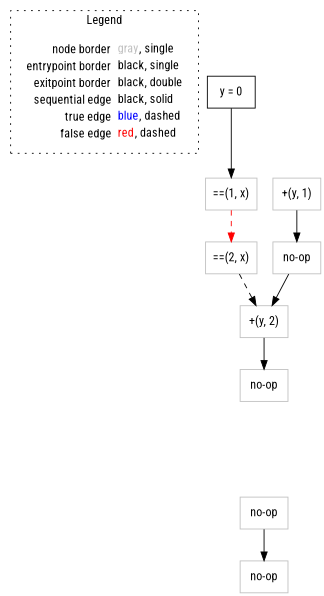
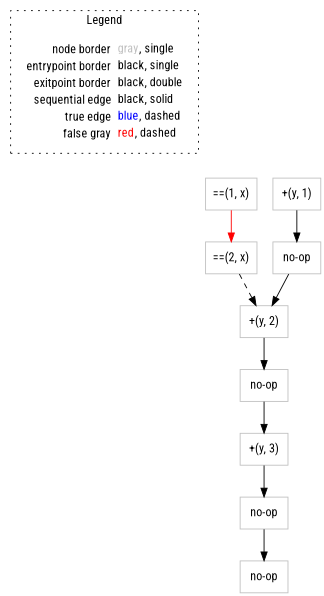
node "y = 0": removed
node "node border": text "false edge" -> "false gray"
edge "==(1, x)" -> "==(2, x)": style dashed -> solid
node "+(y, 3)": added
